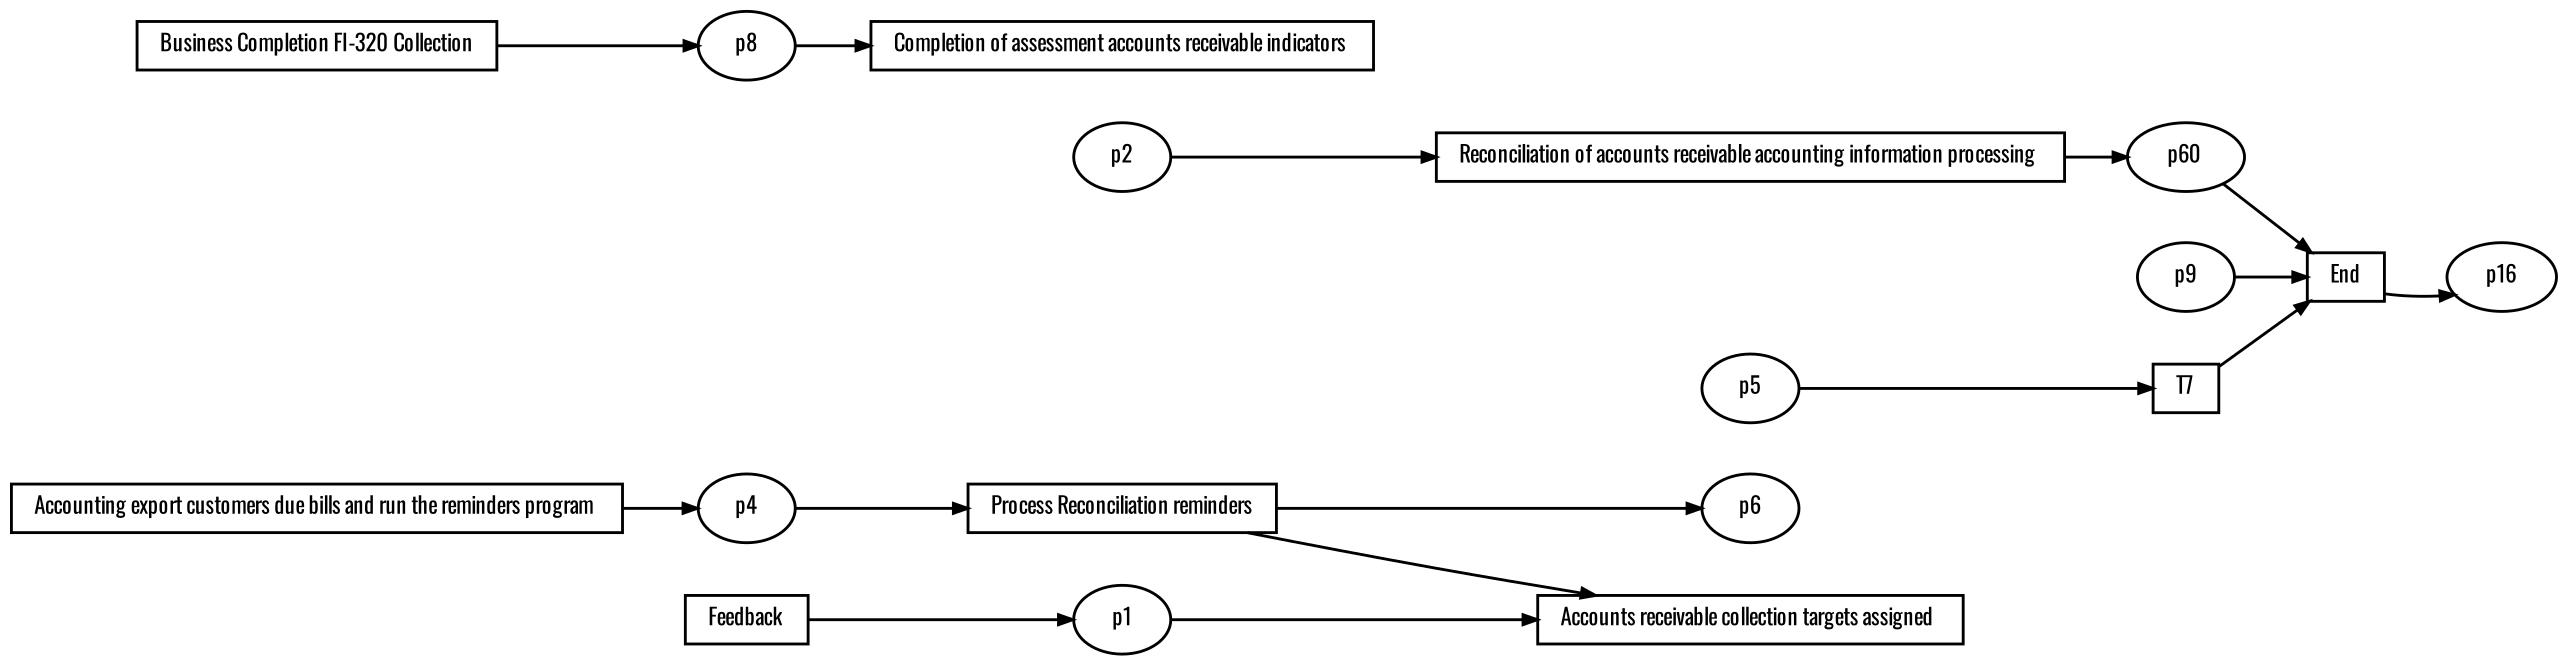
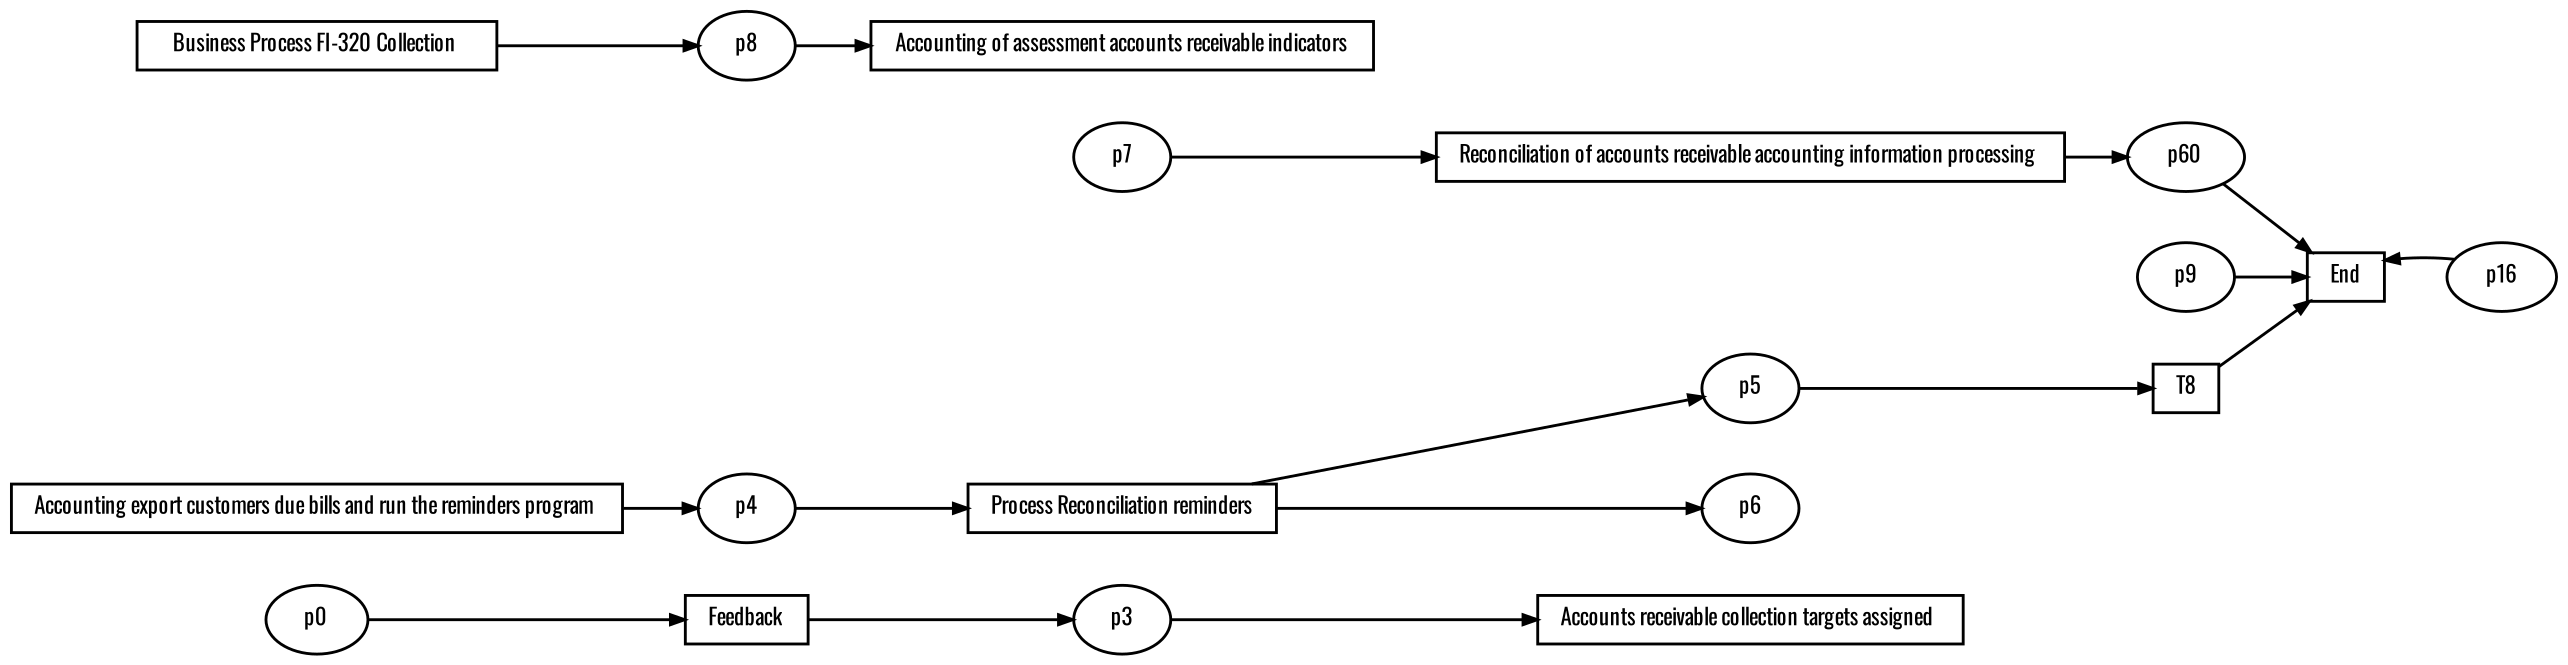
node "Business Completion FI-320 Collection": label "Business Completion FI-320 Collection" -> "Business Process FI-320 Collection"
node "Completion of assessment accounts receivable indicators": label "Completion of assessment accounts receivable indicators" -> "Accounting of assessment accounts receivable indicators"
node "p2": label "p2" -> "p7"
edge "End" -> "p16": reversed
node "T7": label "T7" -> "T8"
edge "Process Reconciliation reminders" -> "Accounts receivable collection targets assigned": now "Process Reconciliation reminders" -> "p5"
node "p0": added
node "p1": label "p1" -> "p3"
